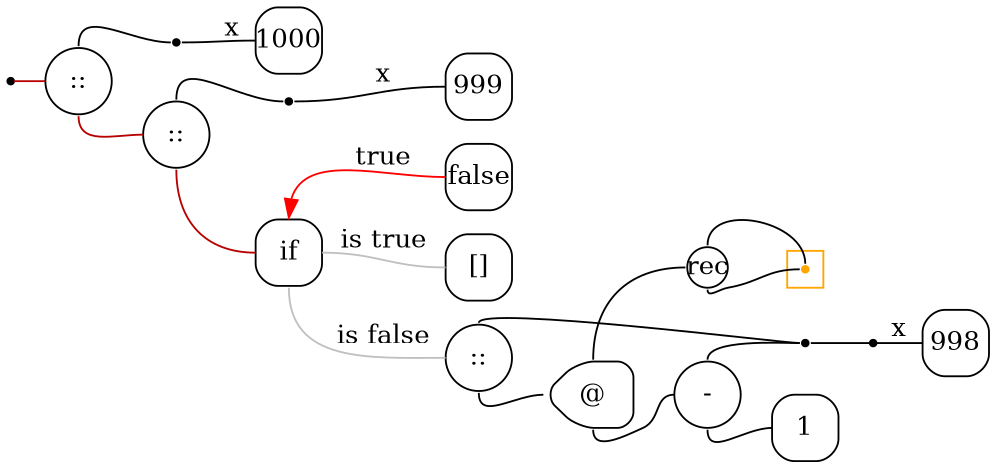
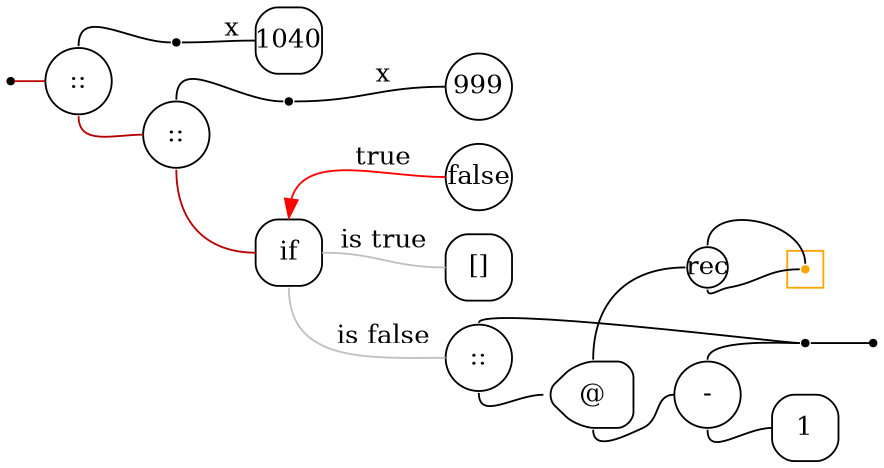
node "1000": label "1000" -> "1040"
node "999": shape square -> circle
node "false": shape square -> circle
node "998": removed
